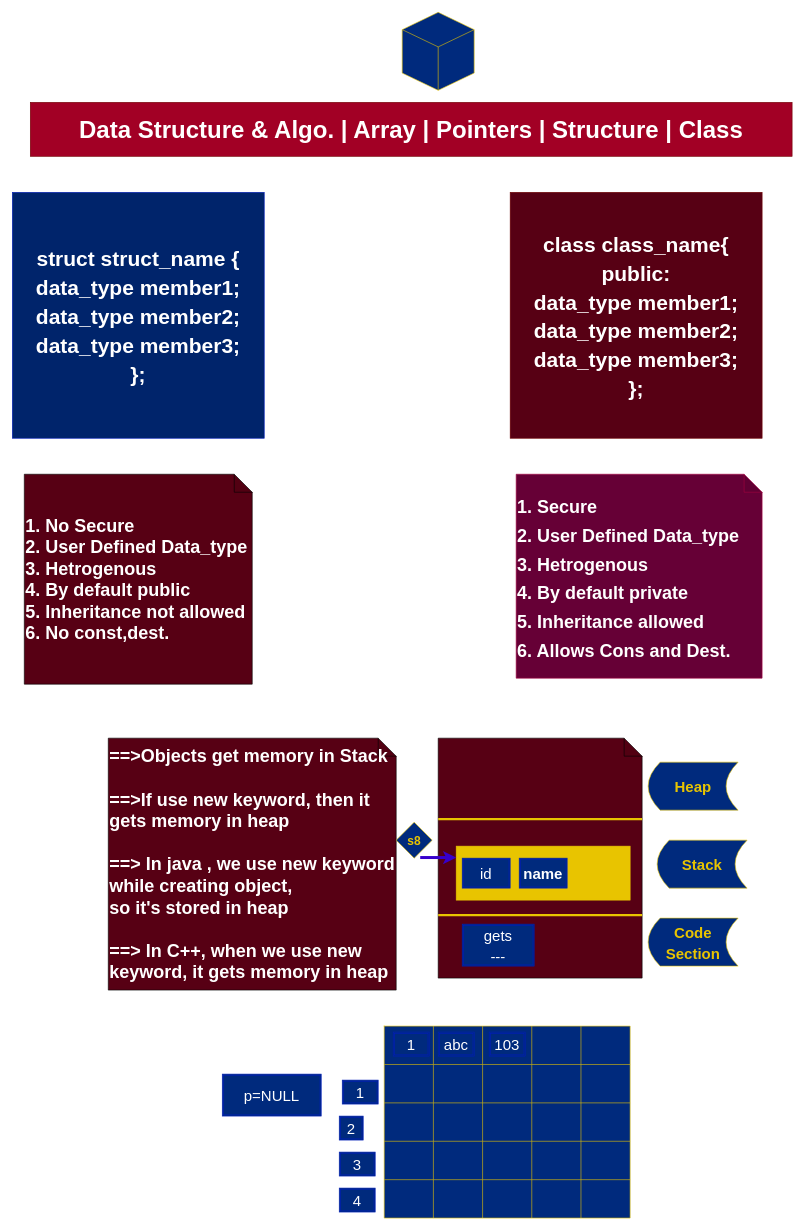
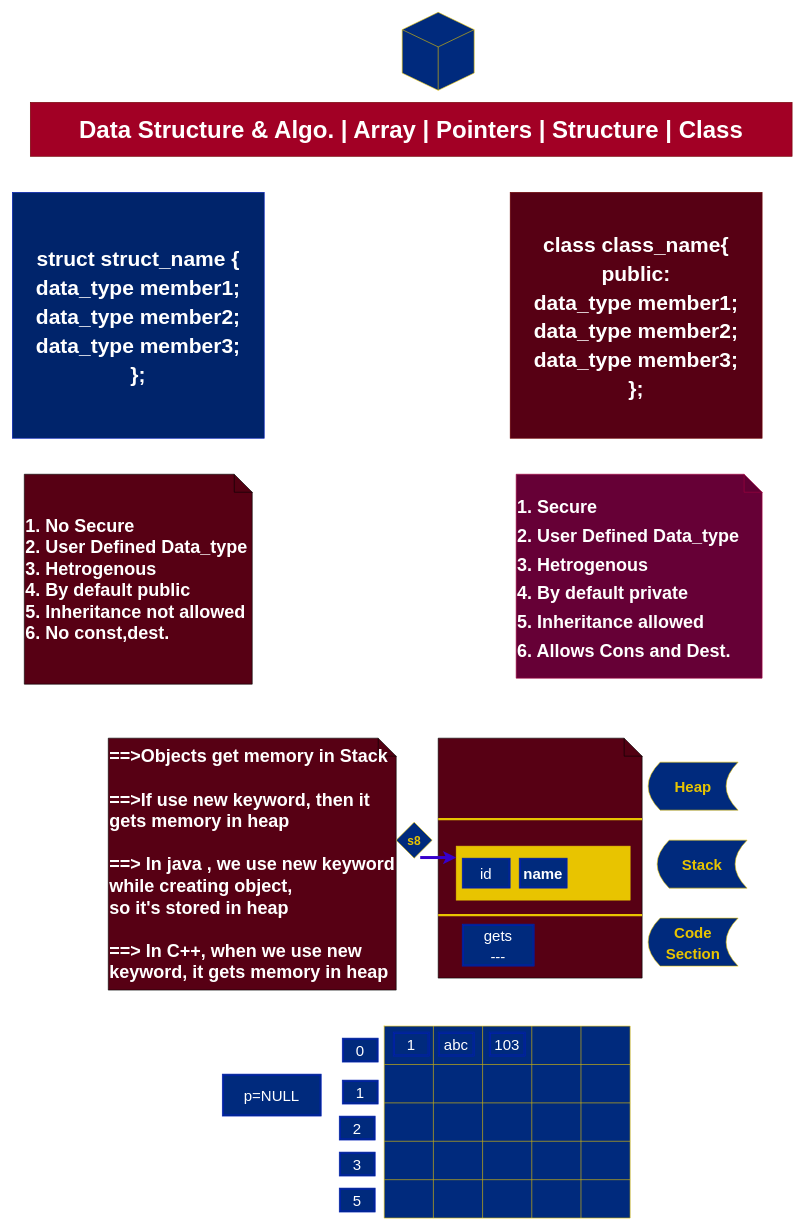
node "0": added
node "2": size 24x24 -> 36x24
node "4": label "4" -> "5"
